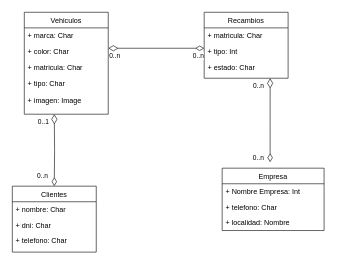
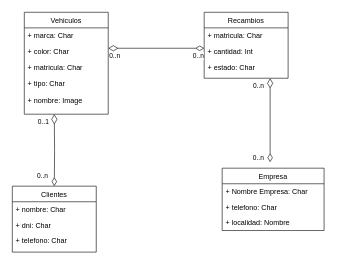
node "+ tipo: Int": label "+ tipo: Int" -> "+ cantidad: Int"
node "+ matricula: Char + tipo: Char + imagen: Image": label "+ matricula: Char + tipo: Char + imagen: Image" -> "+ matricula: Char + tipo: Char + nombre: Image"
node "+ Nombre Empresa: Int": label "+ Nombre Empresa: Int" -> "+ Nombre Empresa: Char"
